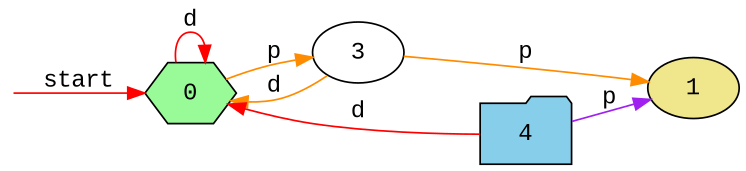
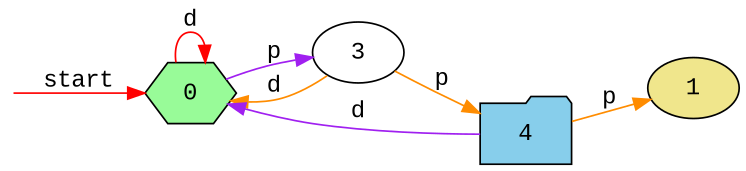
edge "3" -> "1": now "3" -> "4"
edge "0" -> "3": color darkorange -> purple
edge "4" -> "1": color purple -> darkorange
edge "4" -> "0": color red -> purple
